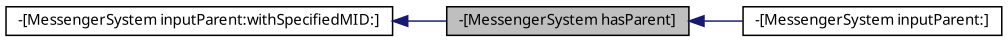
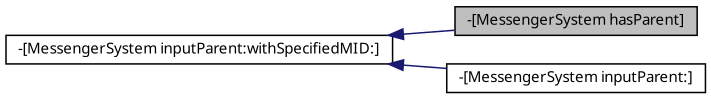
edge "-[MessengerSystem inputParent:]" -> "-[MessengerSystem hasParent]": now "-[MessengerSystem inputParent:]" -> "-[MessengerSystem inputParent:withSpecifiedMID:]"
